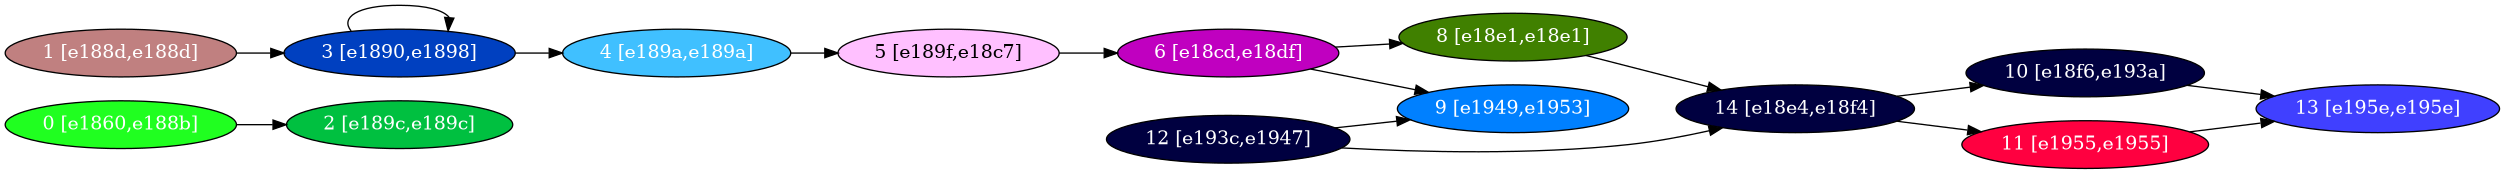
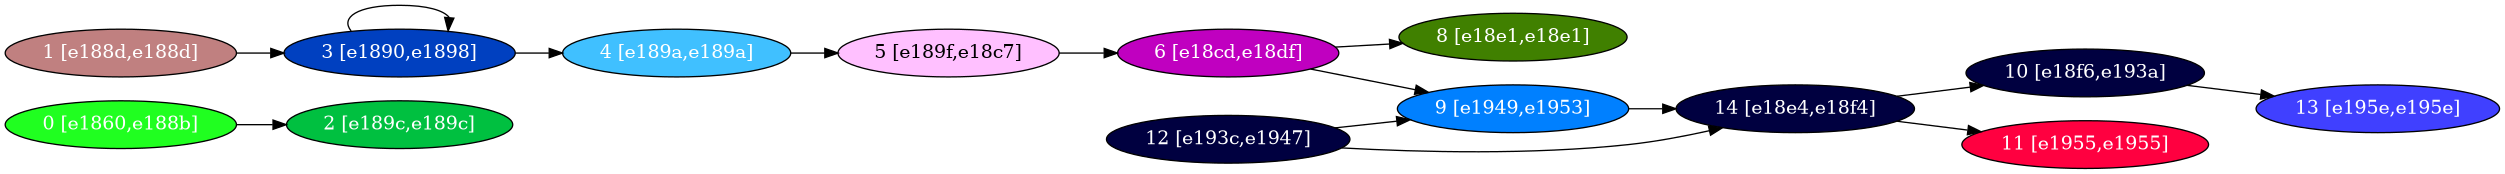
edge "8 [e18e1,e18e1]" -> "14 [e18e4,e18f4]": now "9 [e1949,e1953]" -> "14 [e18e4,e18f4]"
edge "11 [e1955,e1955]" -> "13 [e195e,e195e]": removed
